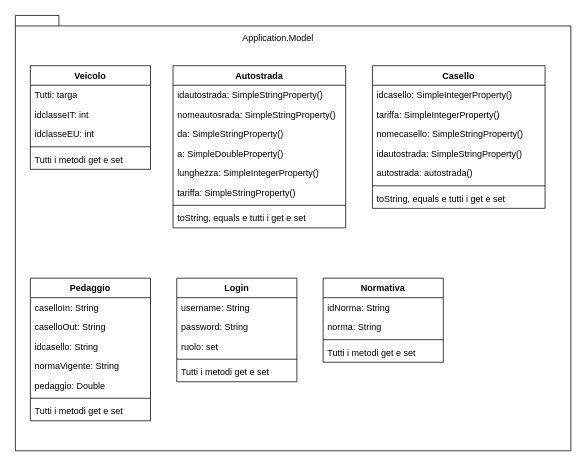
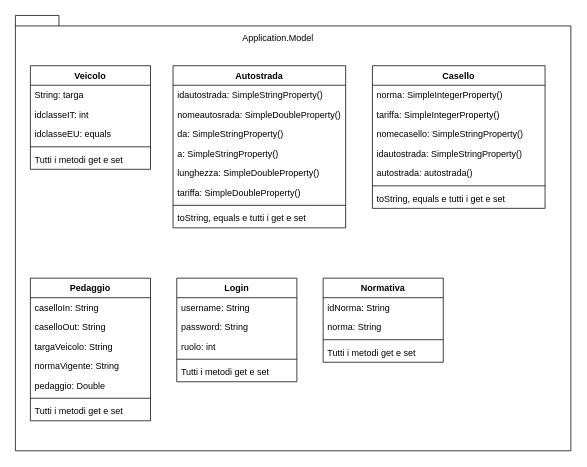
node "Tutti: targa": label "Tutti: targa" -> "String: targa"
node "idcasello: SimpleIntegerProperty()": label "idcasello: SimpleIntegerProperty()" -> "norma: SimpleIntegerProperty()"
node "nomeautosrada: SimpleStringProperty()": label "nomeautosrada: SimpleStringProperty()" -> "nomeautosrada: SimpleDoubleProperty()"
node "idclasseEU: int": label "idclasseEU: int" -> "idclasseEU: equals"
node "a: SimpleDoubleProperty()": label "a: SimpleDoubleProperty()" -> "a: SimpleStringProperty()"
node "lunghezza: SimpleIntegerProperty()": label "lunghezza: SimpleIntegerProperty()" -> "lunghezza: SimpleDoubleProperty()"
node "tariffa: SimpleStringProperty()": label "tariffa: SimpleStringProperty()" -> "tariffa: SimpleDoubleProperty()"
node "idcasello: String": label "idcasello: String" -> "targaVeicolo: String"
node "ruolo: set": label "ruolo: set" -> "ruolo: int"
